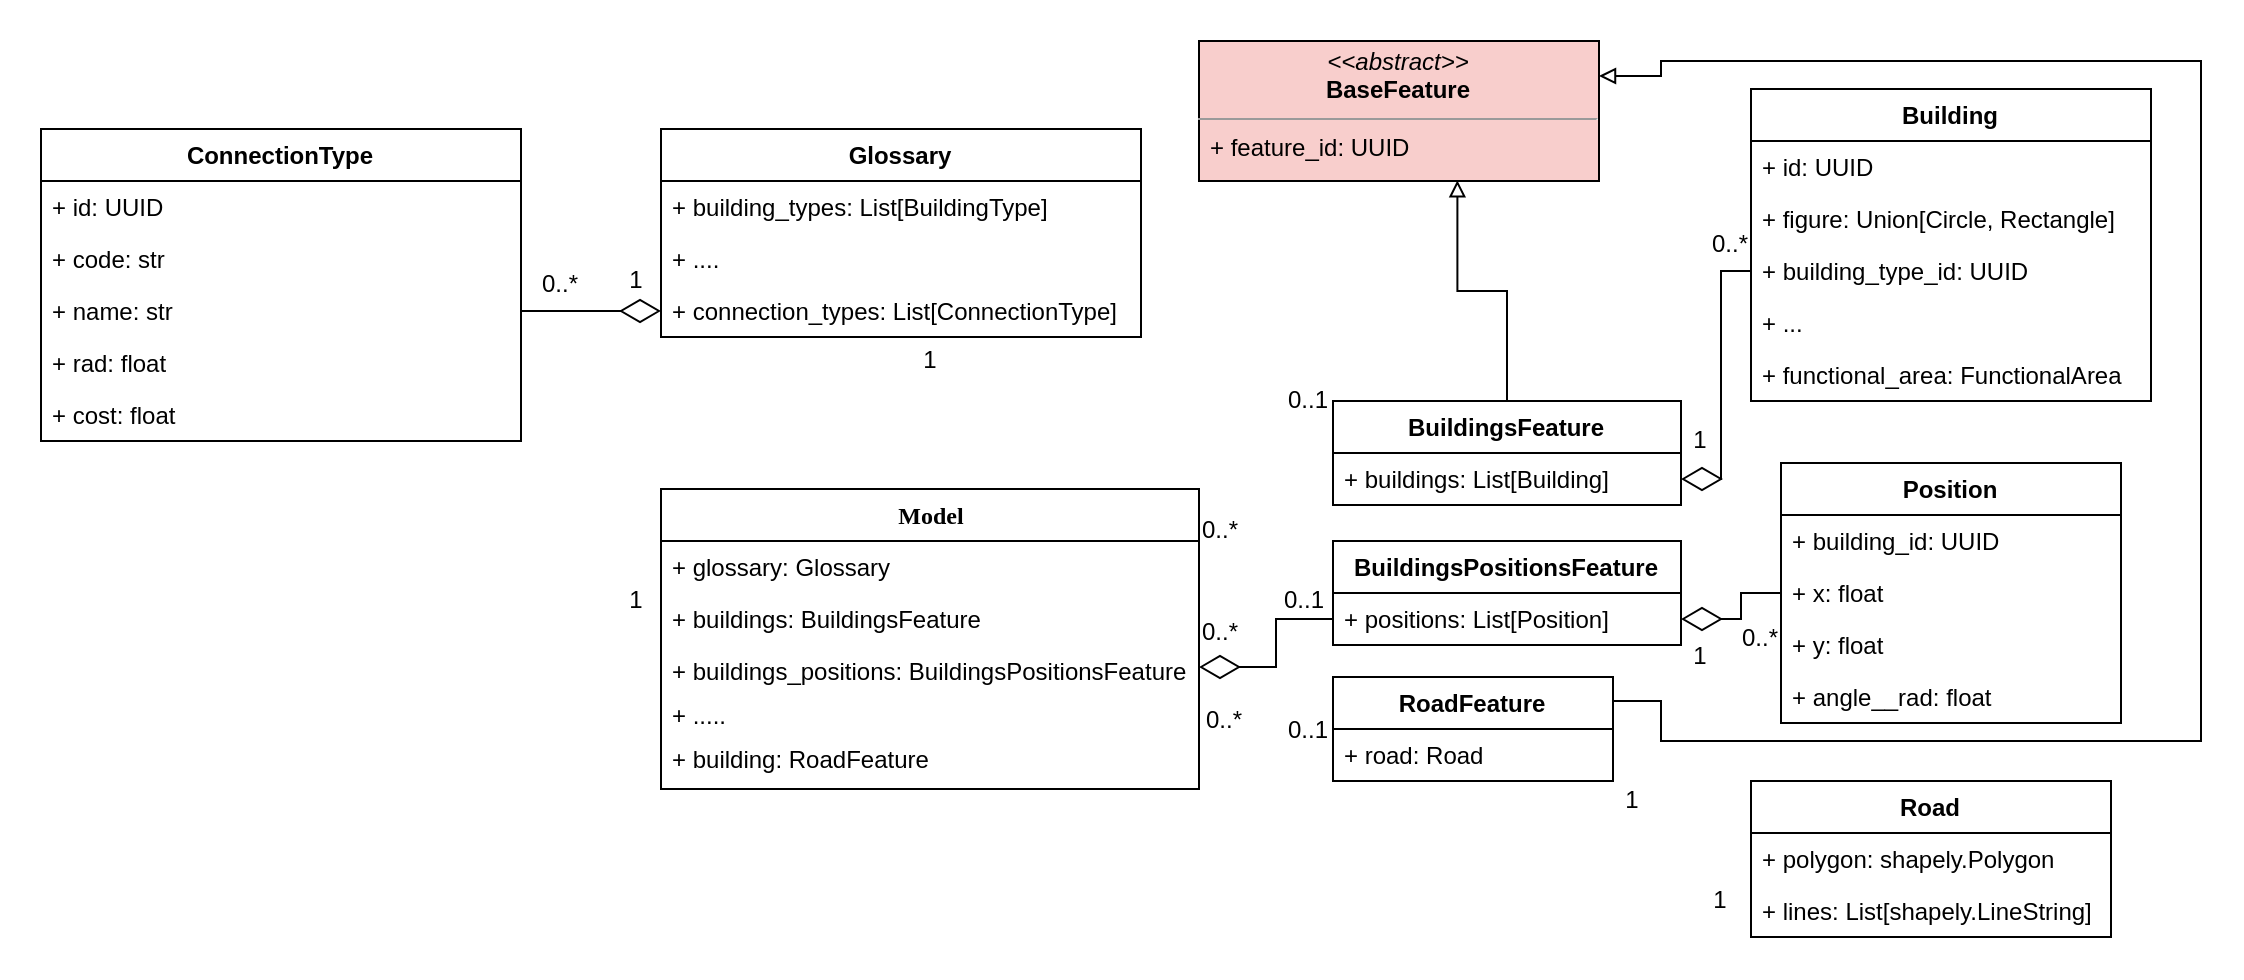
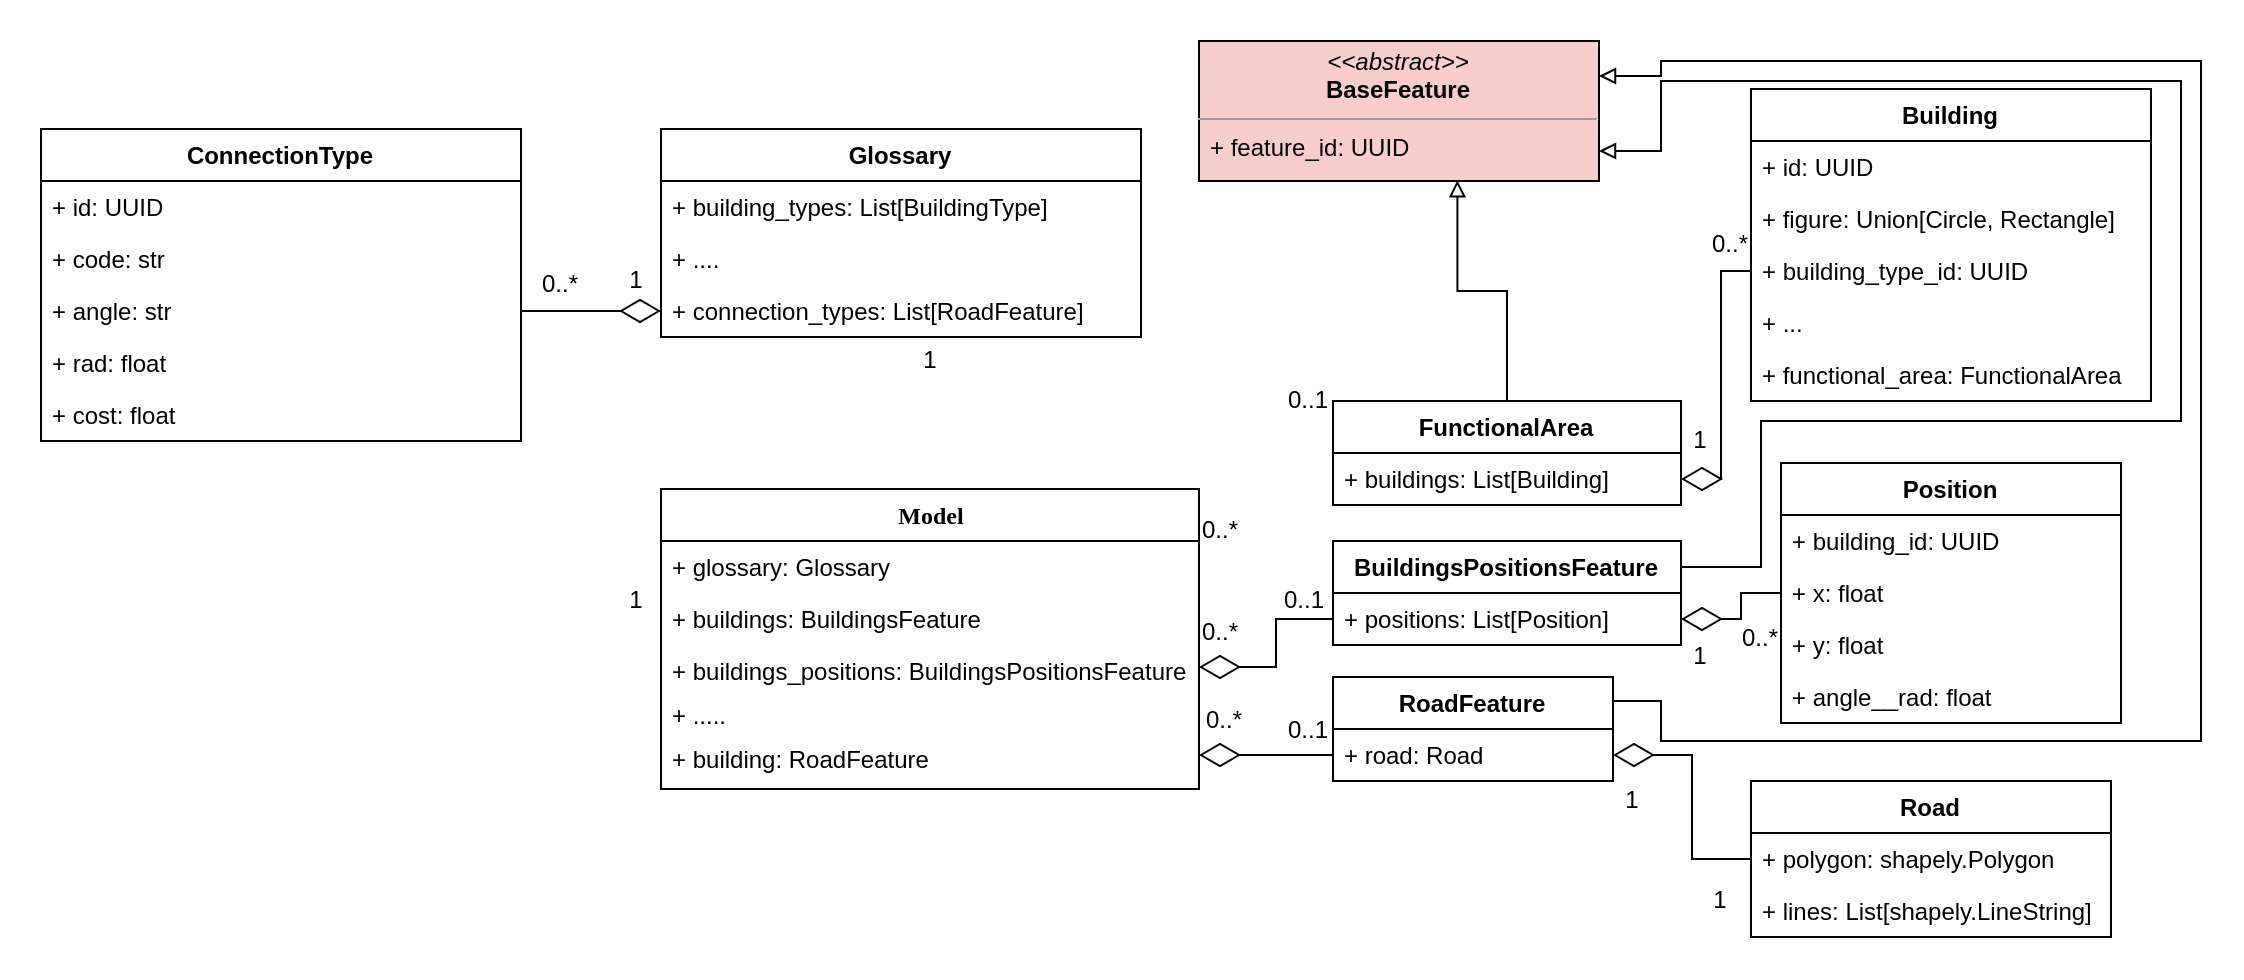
edge "BuildingsPositionsFeature" -> "+ feature_id: UUID": added
node "+ name: str": label "+ name: str" -> "+ angle: str"
node "+ connection_types: List[ConnectionType]": label "+ connection_types: List[ConnectionType]" -> "+ connection_types: List[RoadFeature]"
node "BuildingsFeature": label "BuildingsFeature" -> "FunctionalArea"
edge "+ road: Road" -> "+ building: RoadFeature": added
edge "Road" -> "+ road: Road": added
